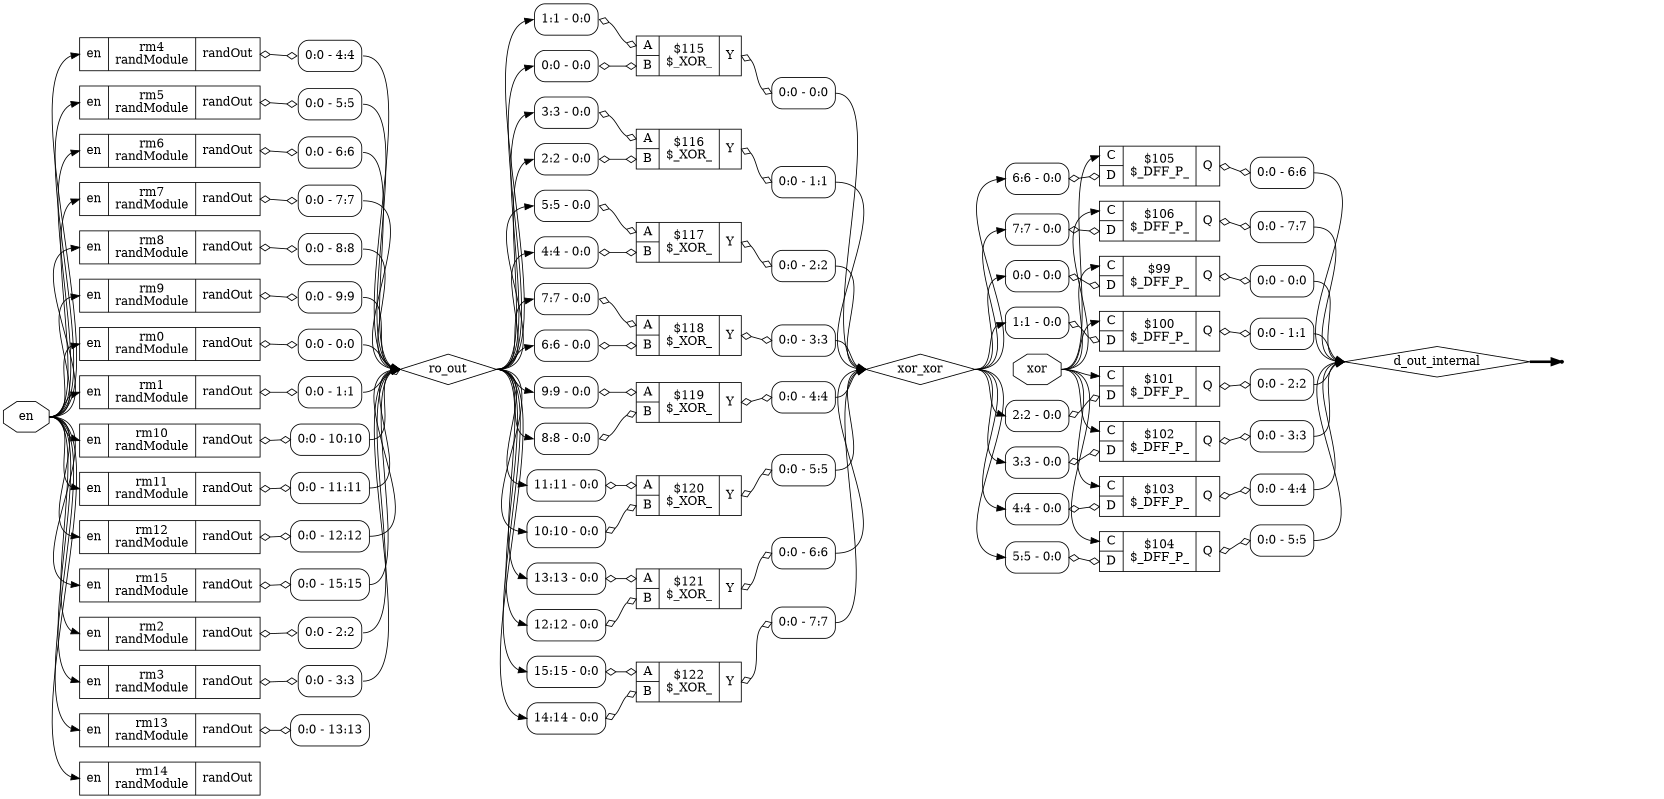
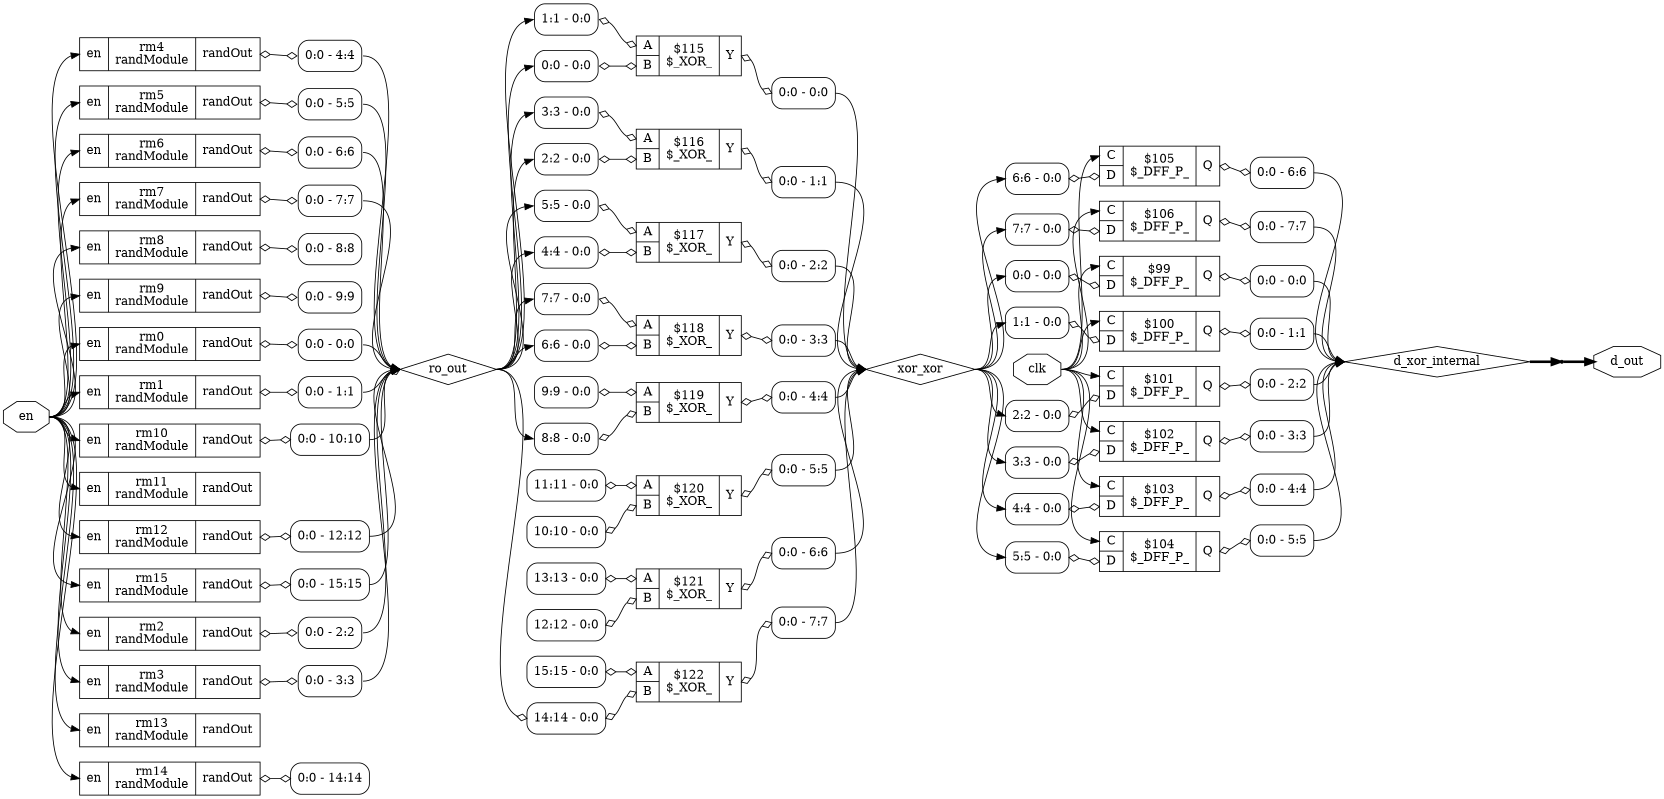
edge "0:0 - 8:8" -> "ro_out": removed
edge "0:0 - 9:9" -> "ro_out": removed
node "d_out_internal": label "d_out_internal" -> "d_xor_internal"
node "d_out": added
node "xor": label "xor" -> "clk"
edge "ro_out" -> "9:9 - 0:0": removed
edge "ro_out" -> "11:11 - 0:0": removed
edge "ro_out" -> "13:13 - 0:0": removed
edge "ro_out" -> "10:10 - 0:0": removed
node "0:0 - 11:11": removed
edge "ro_out" -> "12:12 - 0:0": removed
edge "ro_out" -> "15:15 - 0:0": removed
edge "ro_out" -> "14:14 - 0:0": arrowhead normal -> odiamond
node "0:0 - 13:13": removed
node "0:0 - 14:14": added
